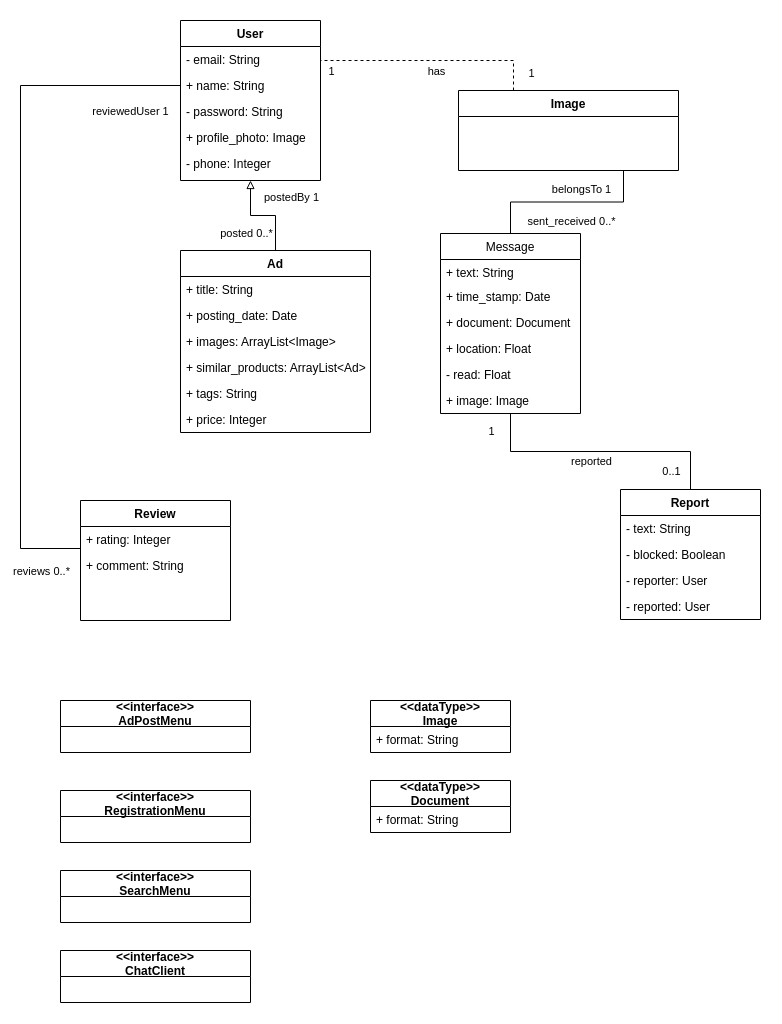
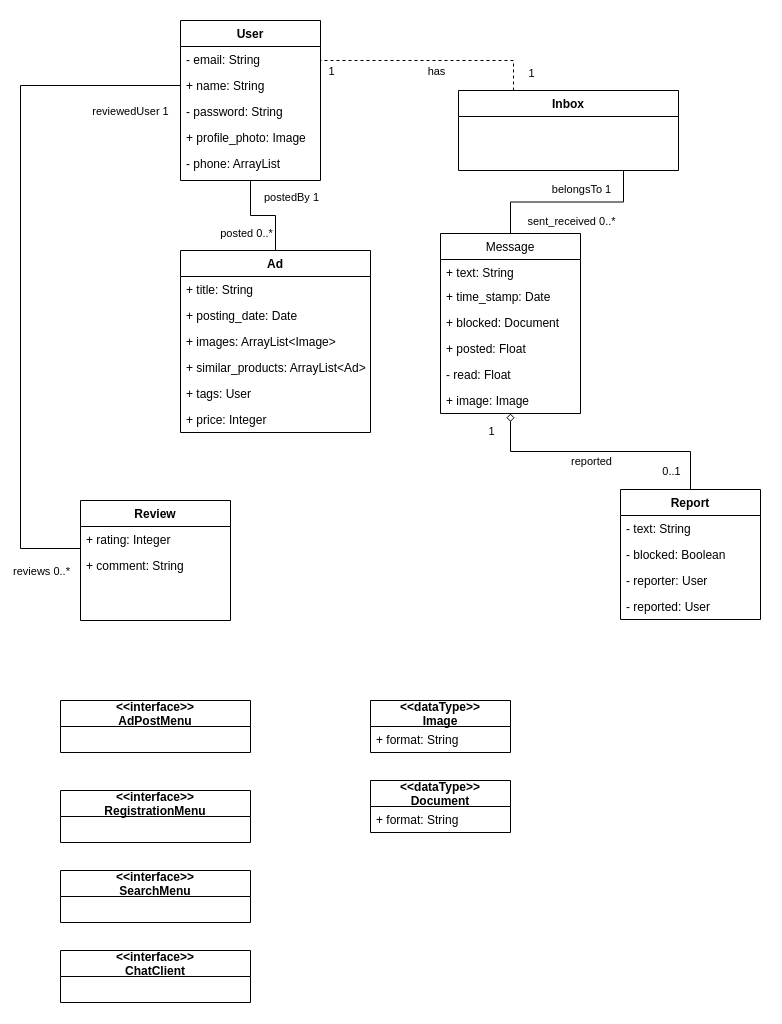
node "Image": label "Image" -> "Inbox"
node "- phone: Integer": label "- phone: Integer" -> "- phone: ArrayList"
edge "Ad" -> "User": arrowhead block -> none
node "+ document: Document": label "+ document: Document" -> "+ blocked: Document"
node "+ location: Float": label "+ location: Float" -> "+ posted: Float"
node "+ tags: String": label "+ tags: String" -> "+ tags: User"
edge "Message" -- "Report": arrowhead none -> diamond
